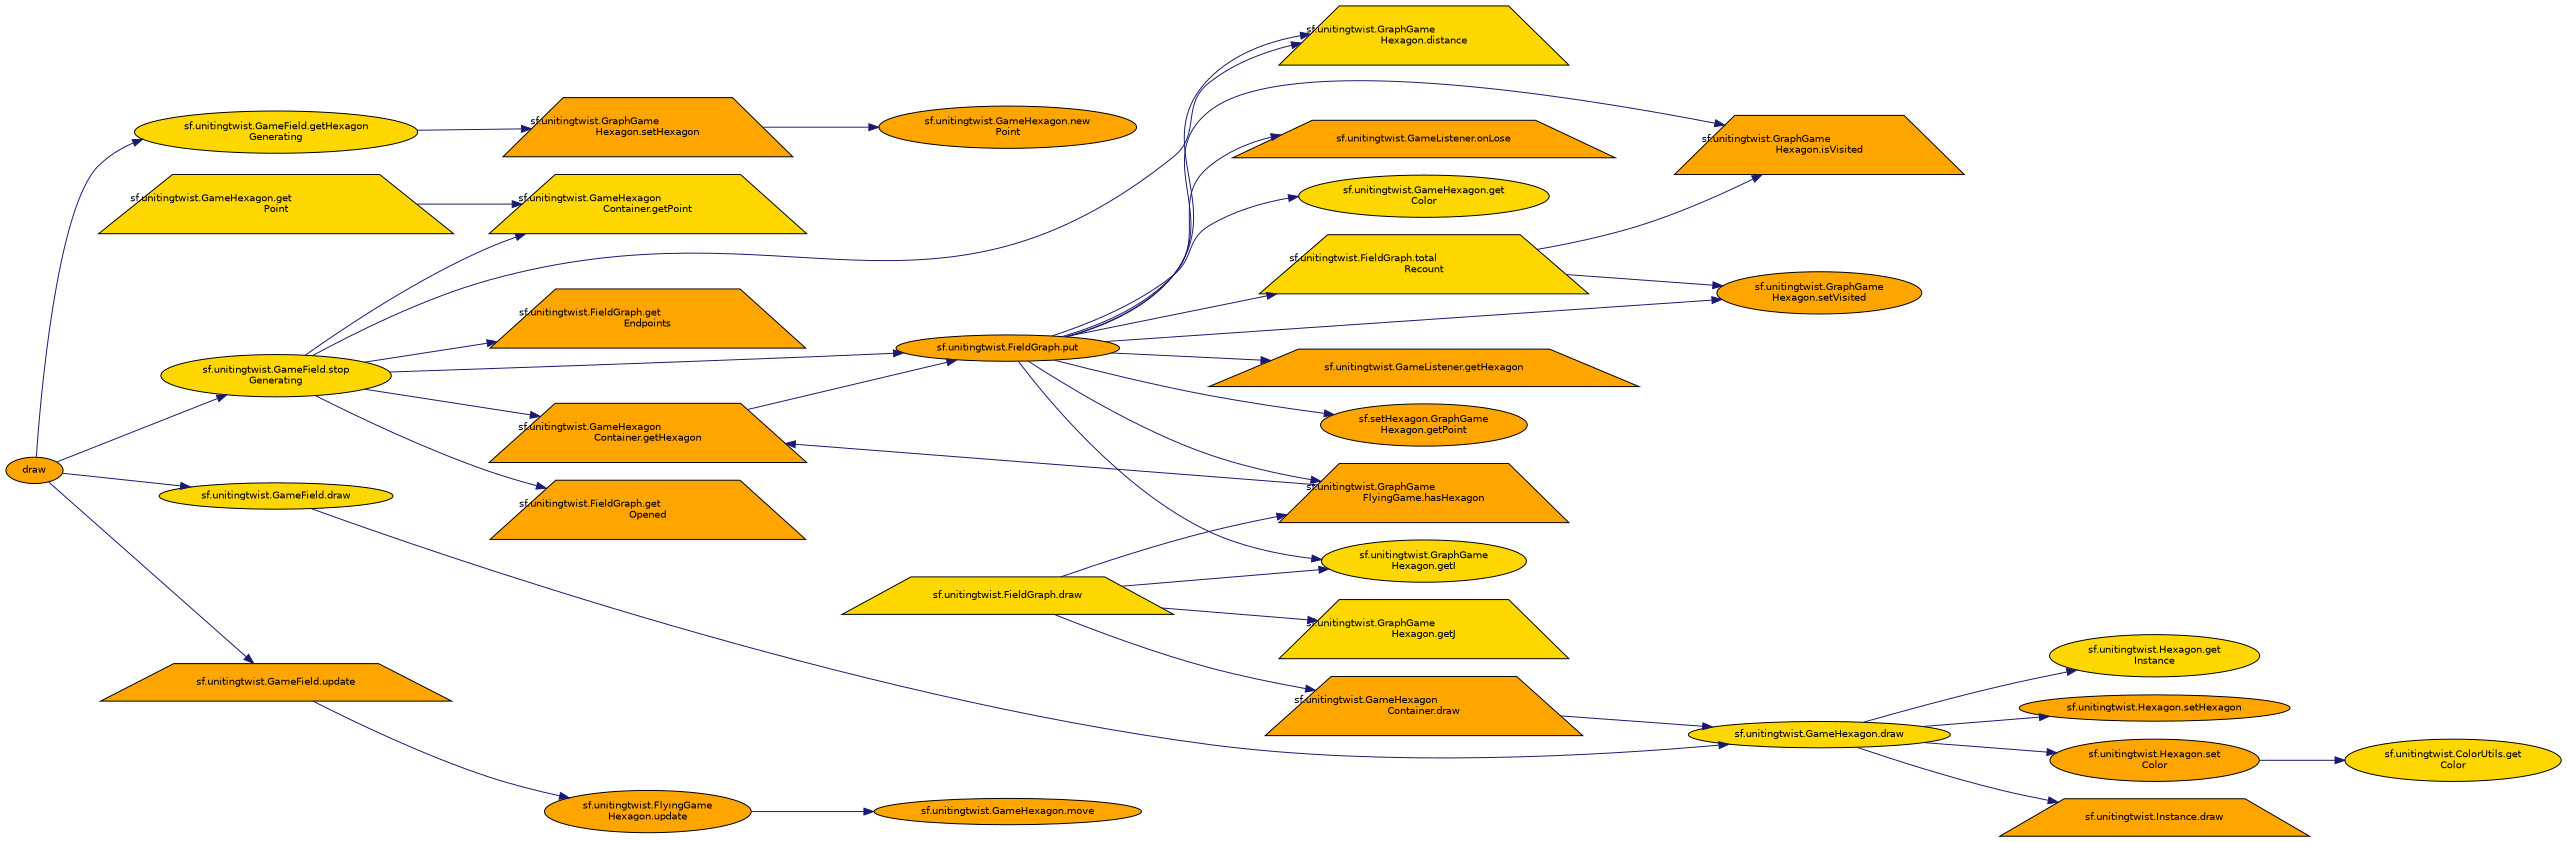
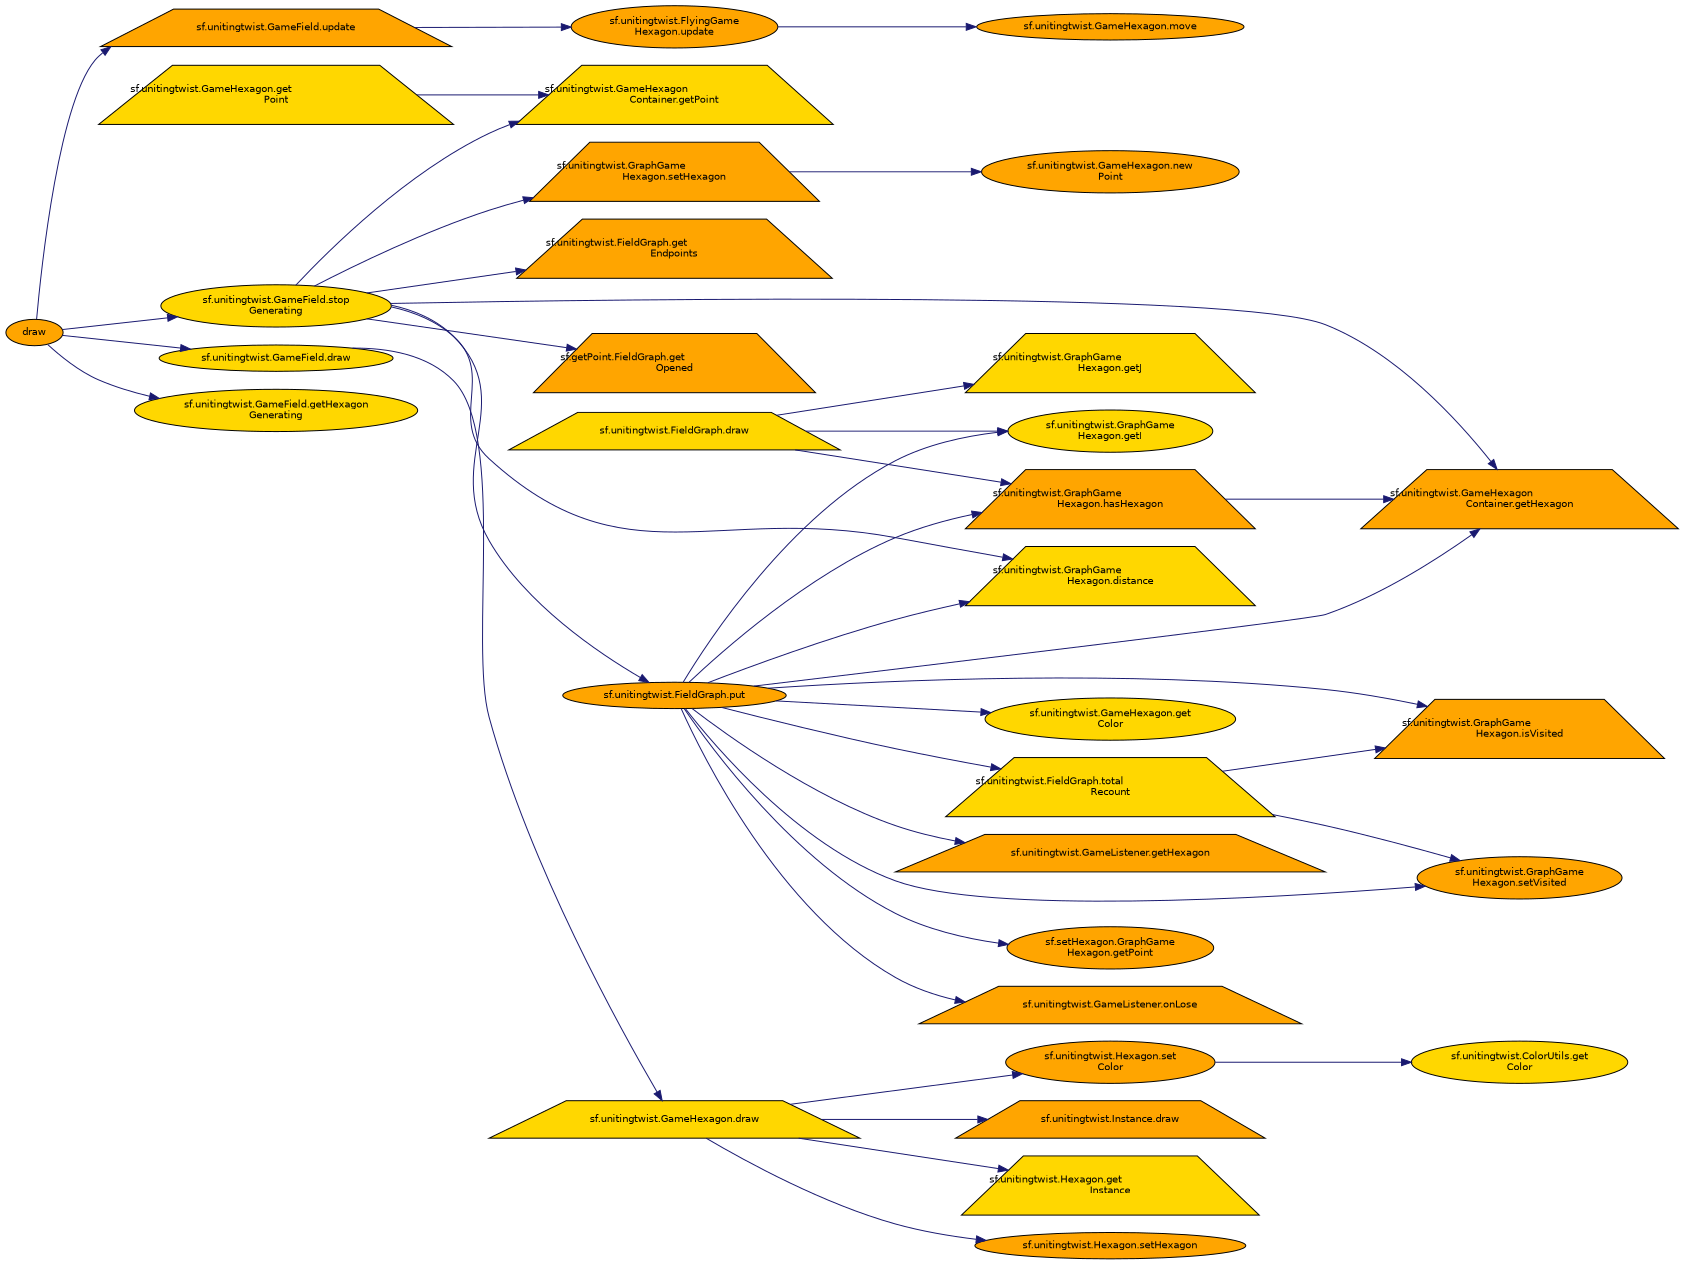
edge "sf.unitingtwist.GameField.getHexagon Generating" -> "sf.unitingtwist.GraphGame Hexagon.setHexagon": now "sf.unitingtwist.GameField.stop Generating" -> "sf.unitingtwist.GraphGame Hexagon.setHexagon"
edge "sf.unitingtwist.GameHexagon Container.getHexagon" -> "sf.unitingtwist.FieldGraph.put": reversed
node "sf.unitingtwist.GraphGame FlyingGame.hasHexagon": label "sf.unitingtwist.GraphGame FlyingGame.hasHexagon" -> "sf.unitingtwist.GraphGame Hexagon.hasHexagon"
node "sf.unitingtwist.FieldGraph.get Opened": label "sf.unitingtwist.FieldGraph.get Opened" -> "sf.getPoint.FieldGraph.get Opened"
node "sf.unitingtwist.Hexagon.get Instance": shape ellipse -> trapezium
node "sf.unitingtwist.GameHexagon Container.draw": removed
node "sf.unitingtwist.GameHexagon.draw": shape ellipse -> trapezium
